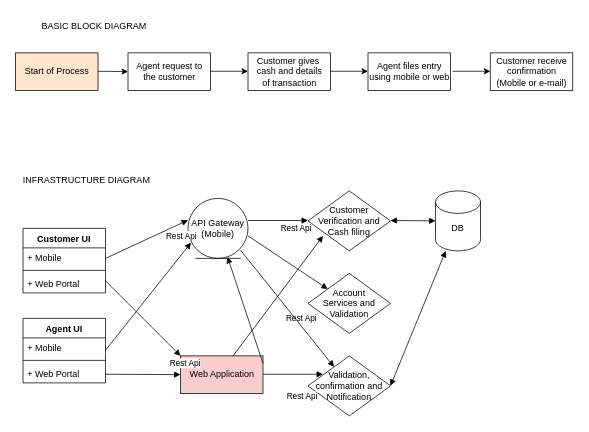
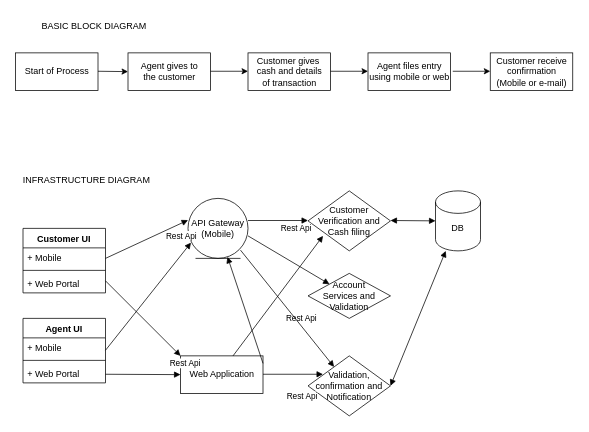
node "Start of Process": fillcolor #ffe6cc -> #ffffff
node "Agent request to the customer": label "Agent request to the customer" -> "Agent gives to the customer"
node "Account Services and Validation": size 83x60 -> 83x45
node "Web Application": fillcolor #f8cecc -> #ffffff
